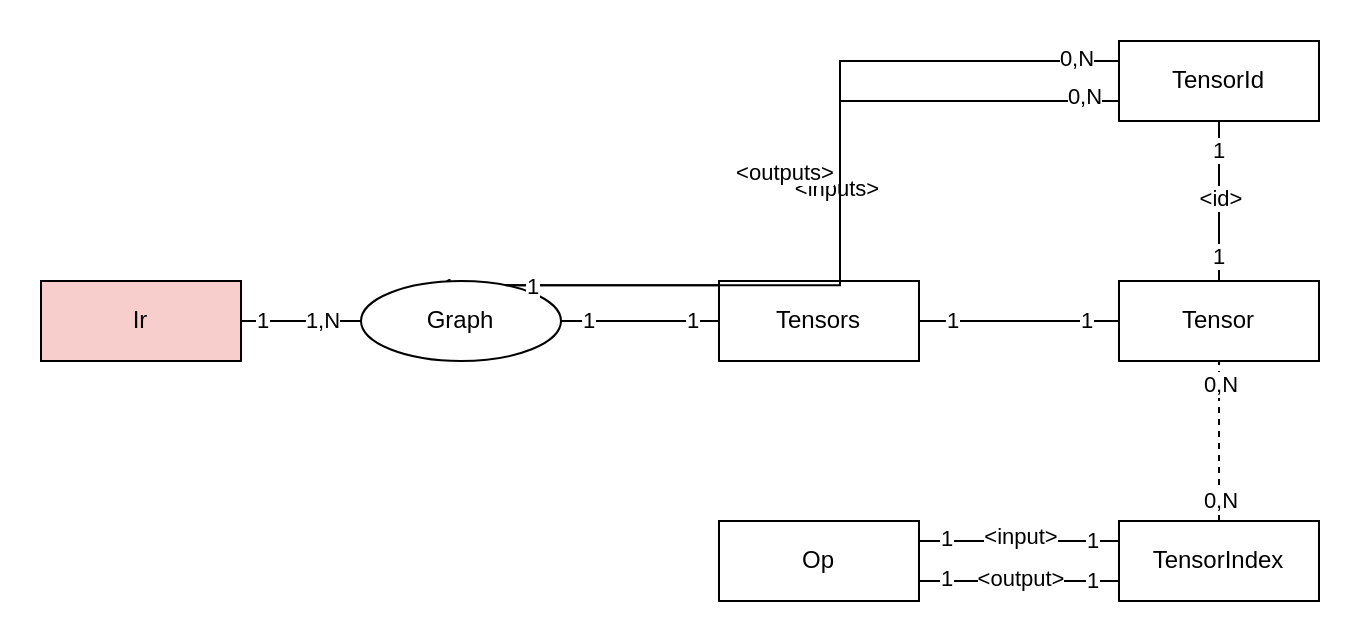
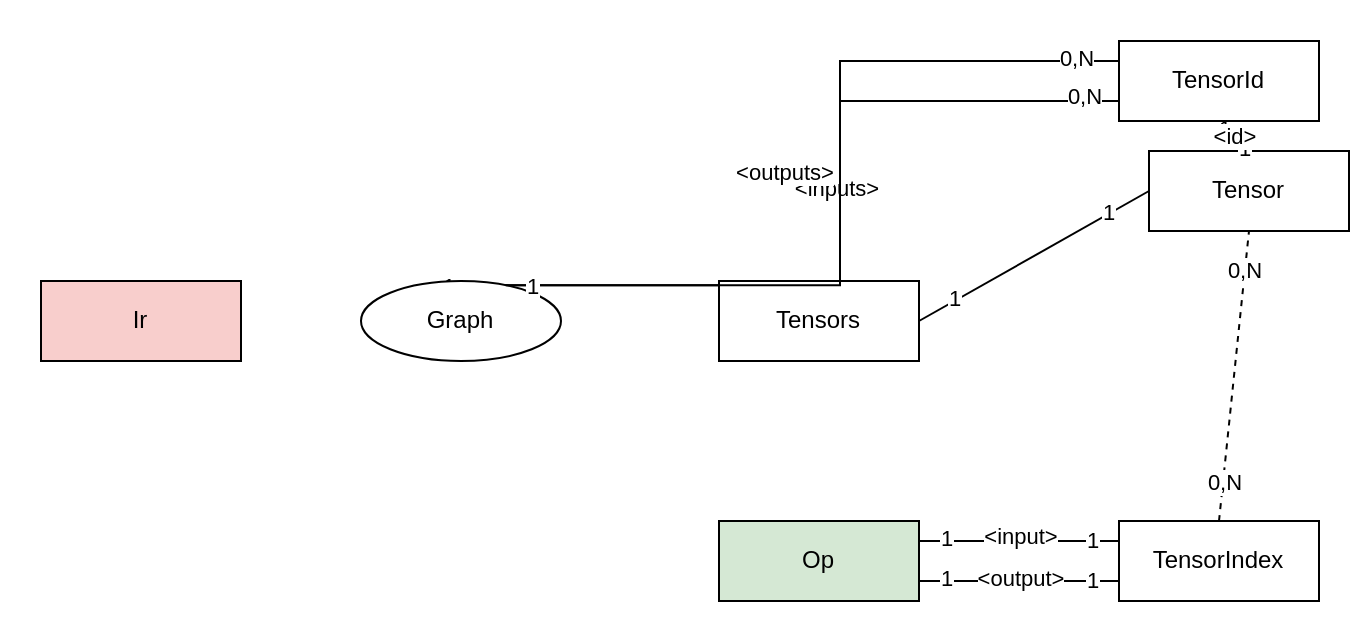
edge "Ir" -- "Graph": removed, labels "1", "1,N"
edge "Graph" -- "Tensors": removed, labels "1", "1"
node "Tensor": moved (1219, 321) -> (1249, 191)
node "Op": fillcolor #ffffff -> #d5e8d4
